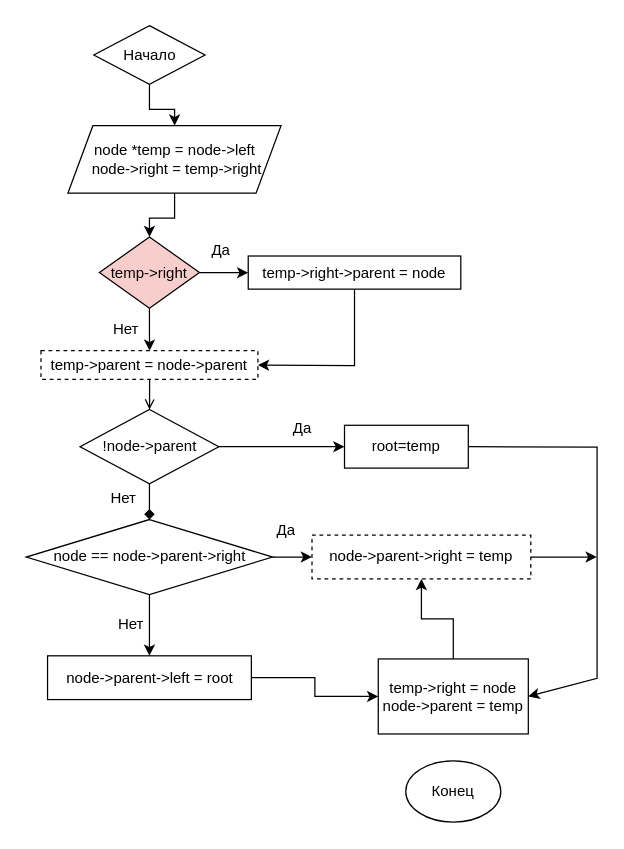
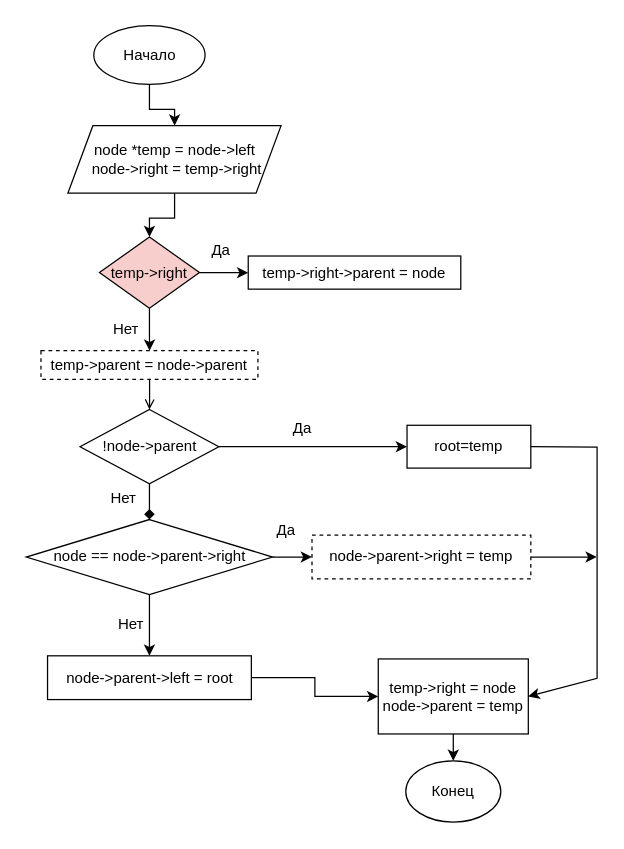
node "Начало": shape diamond -> ellipse
edge "temp->right->parent = node" -> "temp->parent = node->parent": removed
node "root=temp": moved (406, 447) -> (469, 447)
edge "temp->right = node node->parent = temp" -> "node->parent->right = temp": now "temp->right = node node->parent = temp" -> "Конец"
